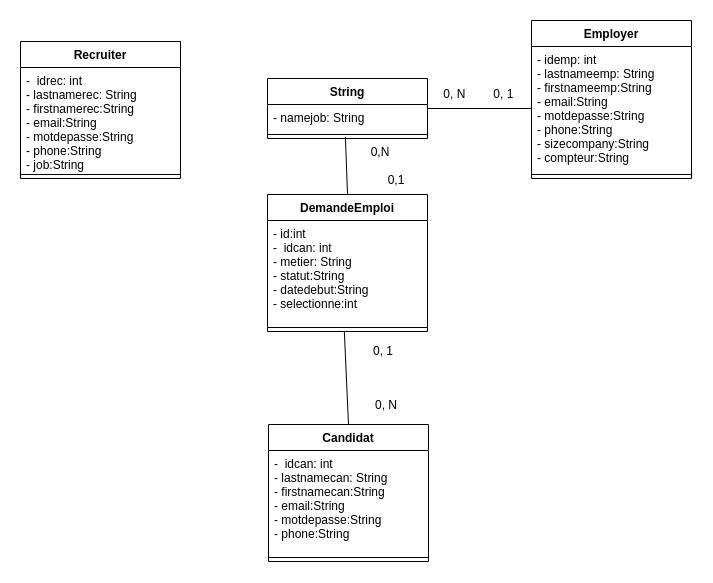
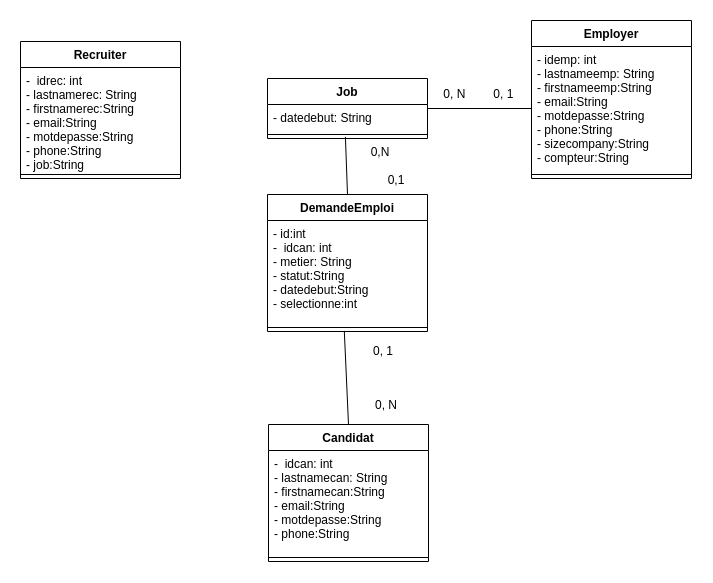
node "String": label "String" -> "Job"
node "- namejob: String": label "- namejob: String" -> "- datedebut: String"
